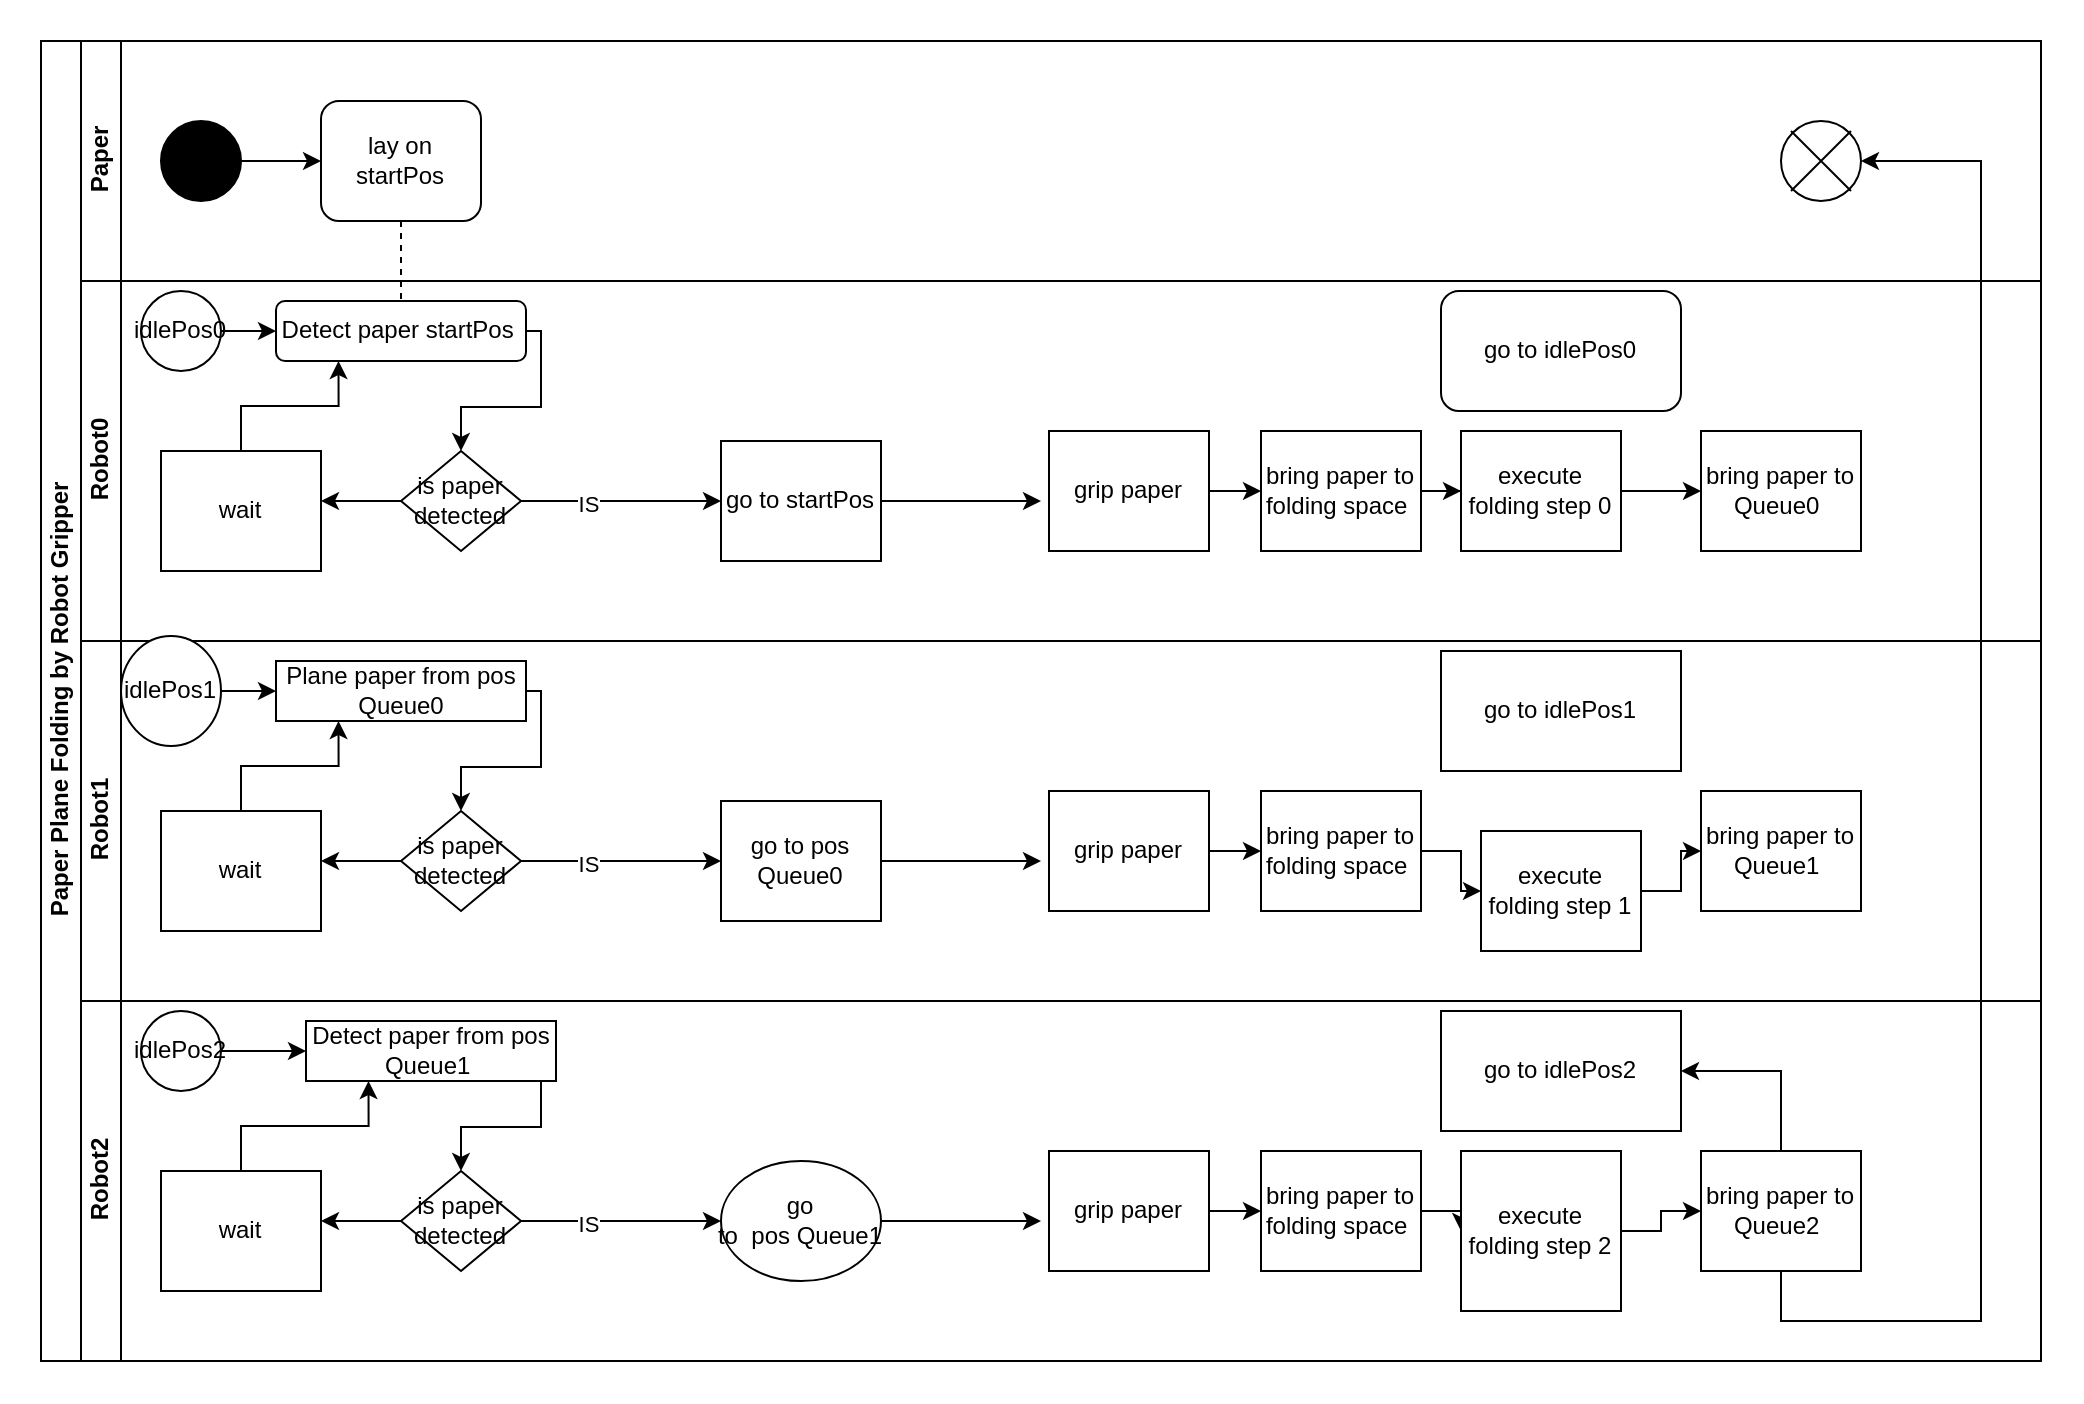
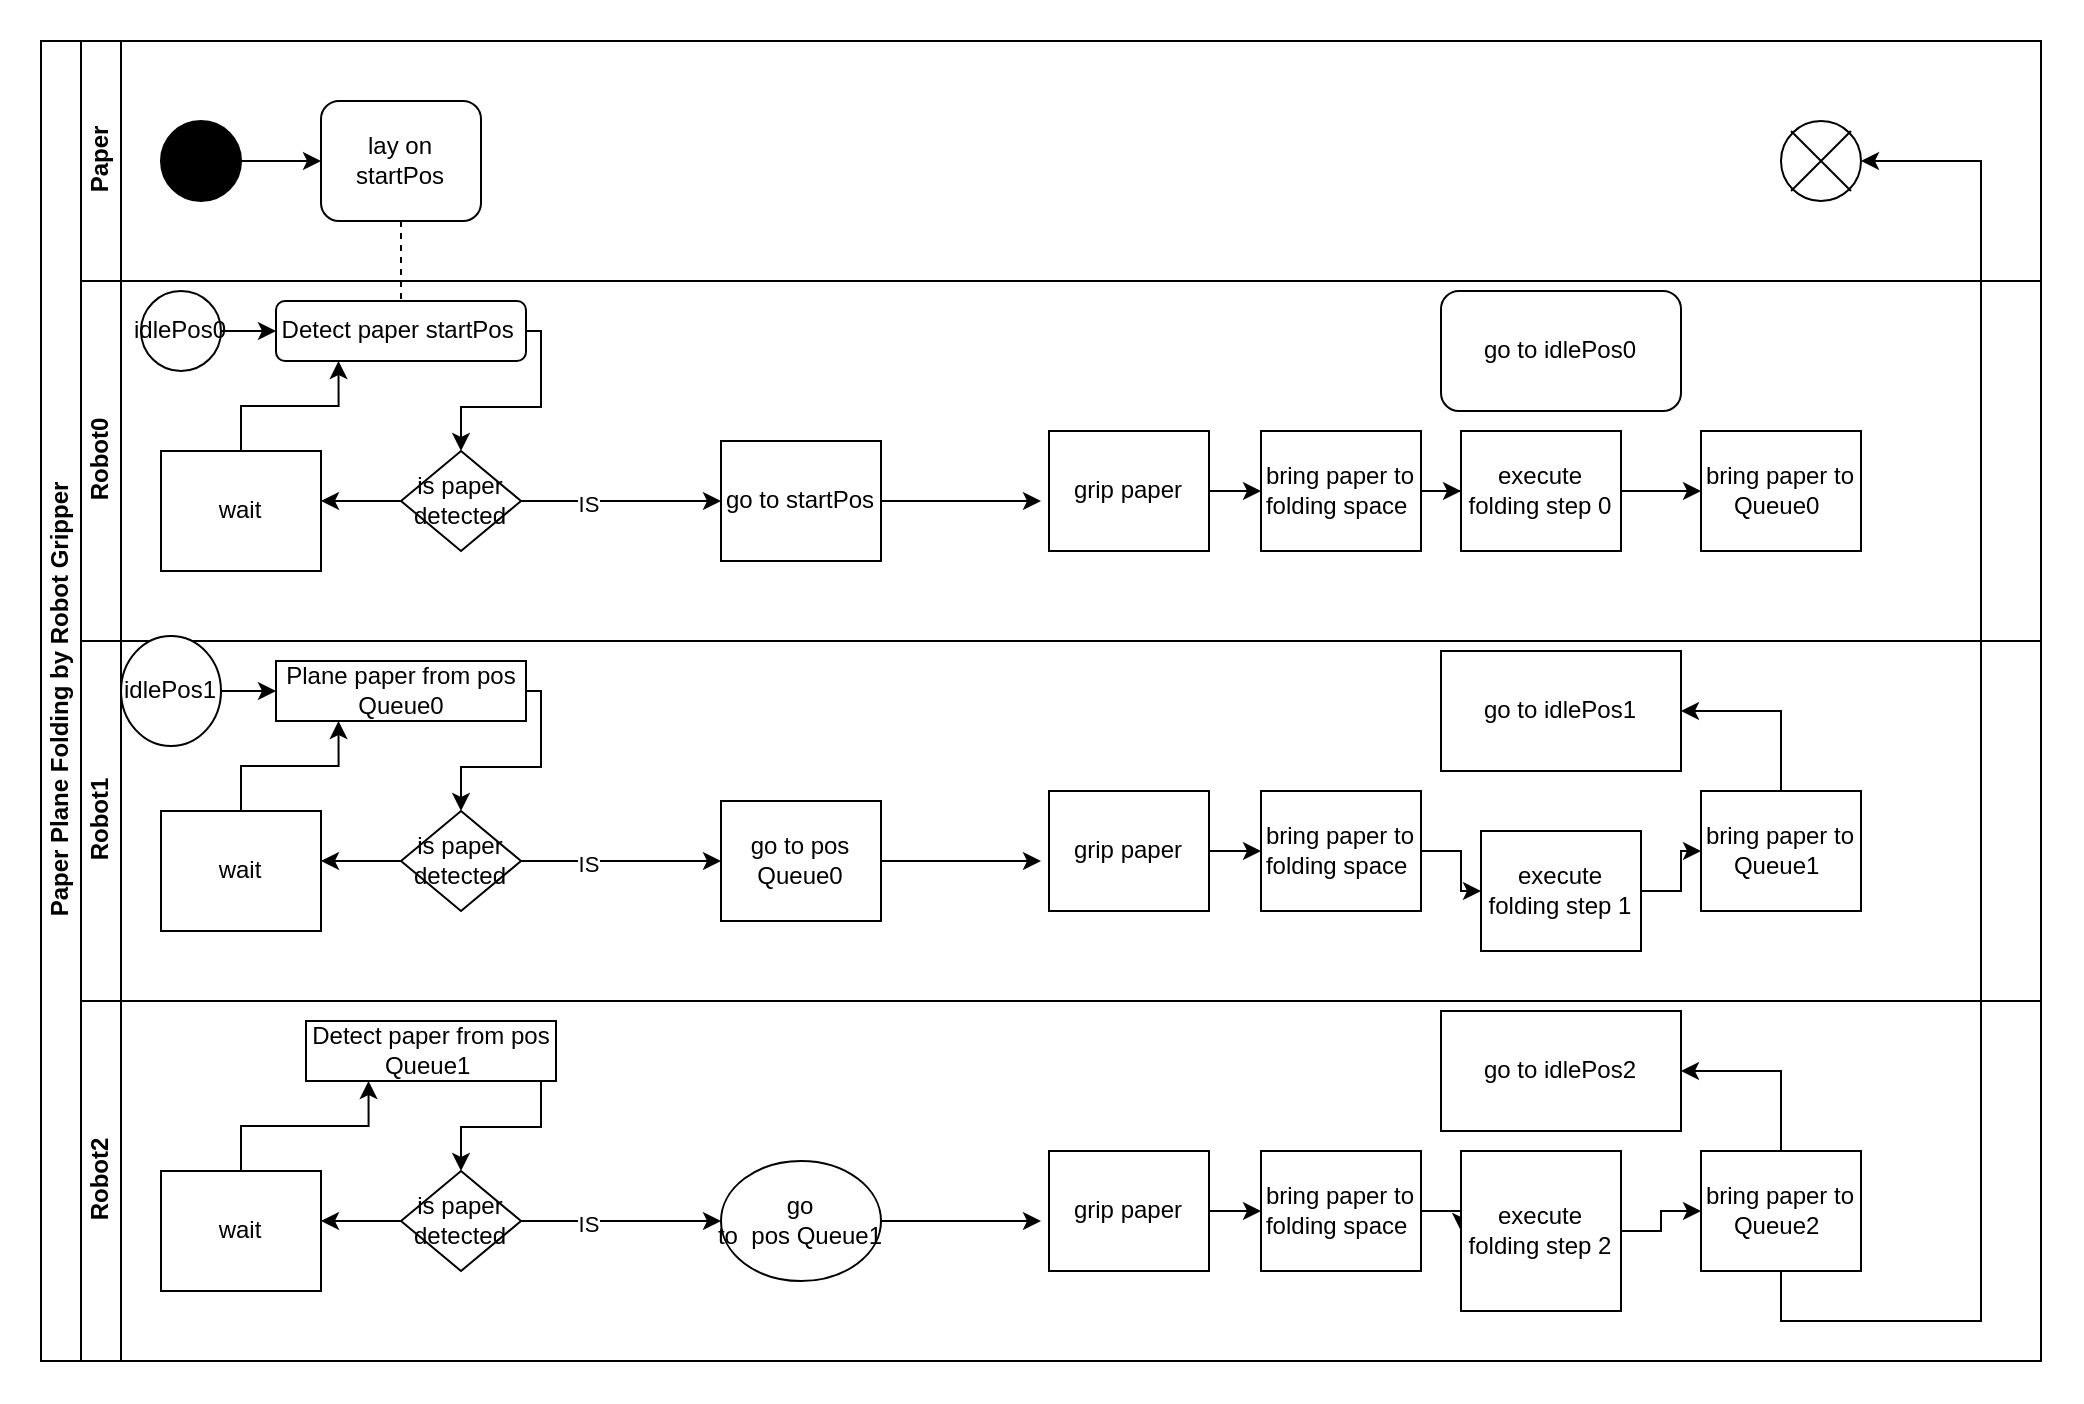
edge "bring paper to Queue1" -> "go to idlePos1": added
node "idlePos2": removed
edge "idlePos2" -> "Detect paper from pos Queue1": removed
